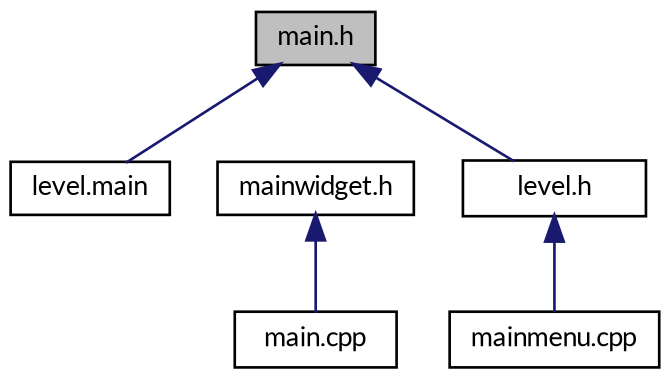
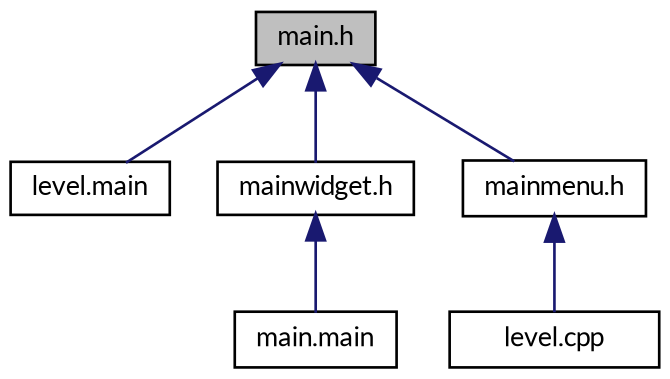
edge "mainwidget.h" -> "main.h": added
node "level.h": label "level.h" -> "mainmenu.h"
node "main.cpp": label "main.cpp" -> "main.main"
node "mainmenu.cpp": label "mainmenu.cpp" -> "level.cpp"
